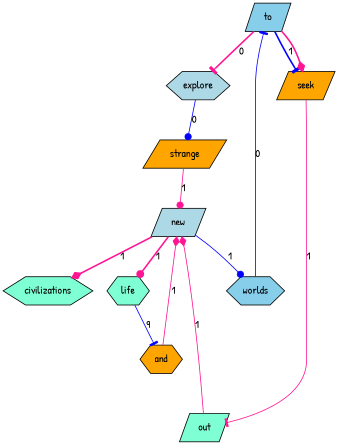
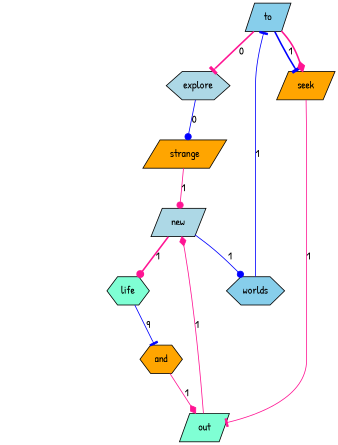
edge "worlds" -> "to": label "0" -> "1"
node "civilizations": removed
edge "and" -> "new": now "and" -> "out"
